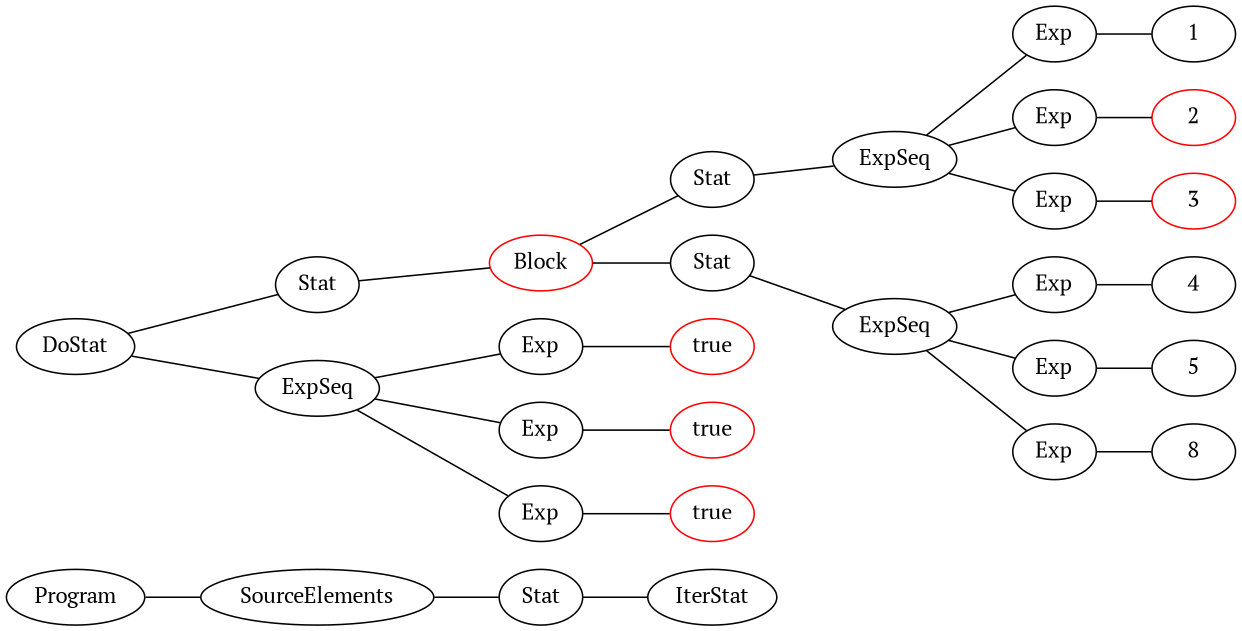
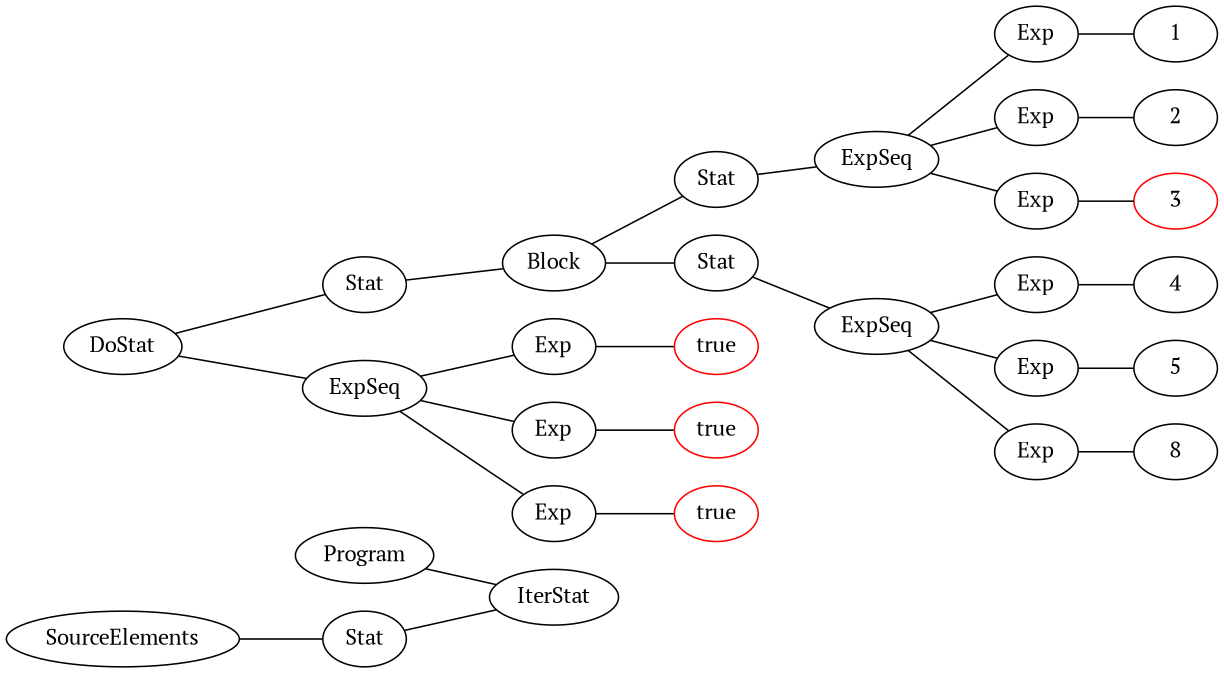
node "2": color red -> black
node "Block": color red -> black
edge "Program" -- "SourceElements": now "Program" -- "IterStat"
